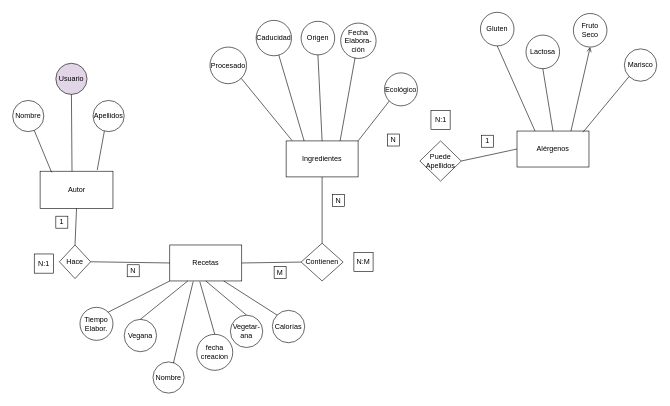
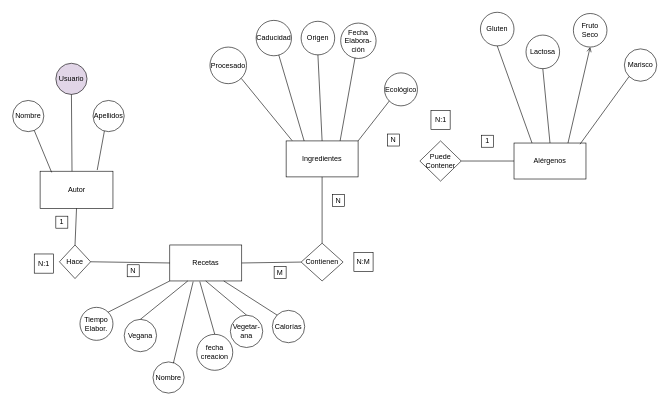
node "Alérgenos": moved (553, 149) -> (550, 161)
node "Puede Apellidos": label "Puede Apellidos" -> "Puede Contener"
